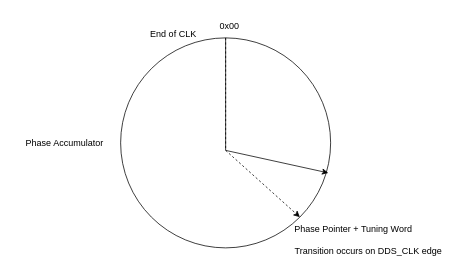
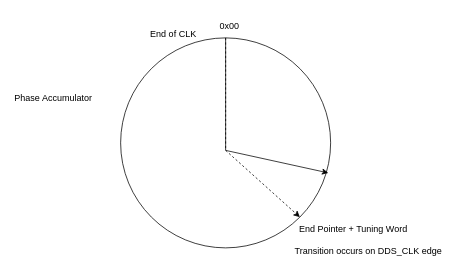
node "Phase Accumulator": moved (64, 143) -> (53, 98)
node "Phase Pointer + Tuning Word": label "Phase Pointer + Tuning Word" -> "End Pointer + Tuning Word"
